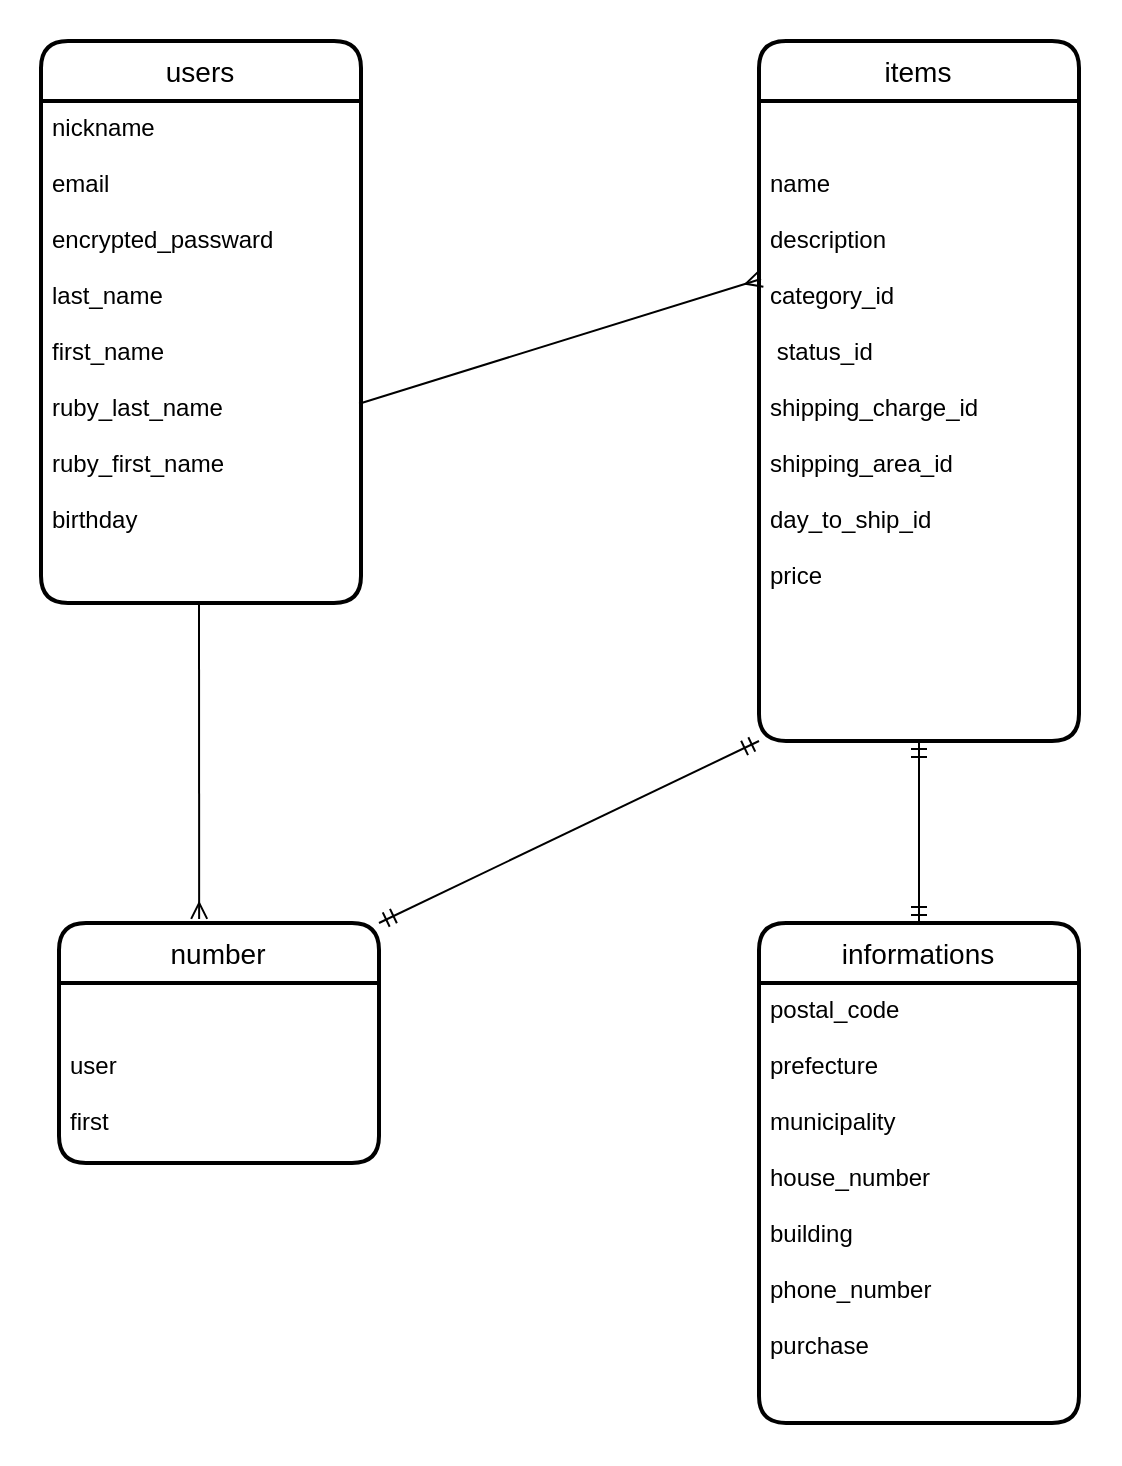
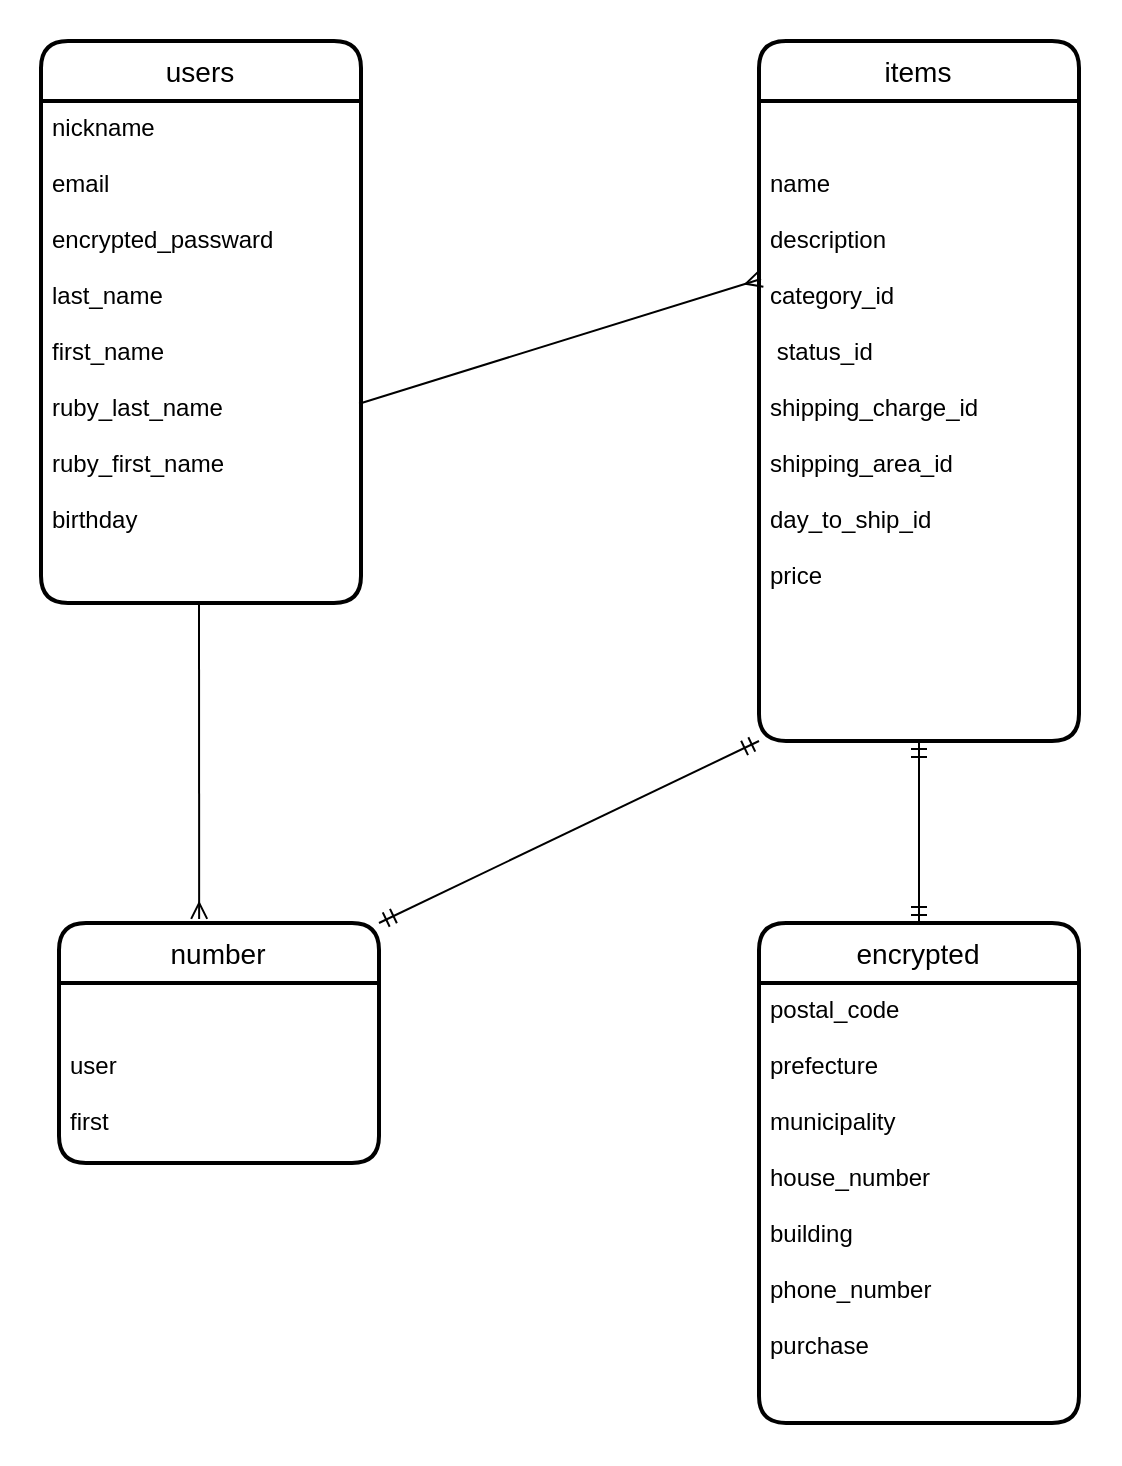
node "informations": label "informations" -> "encrypted"
